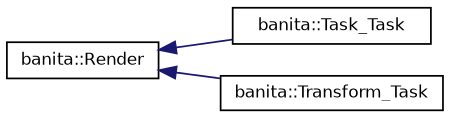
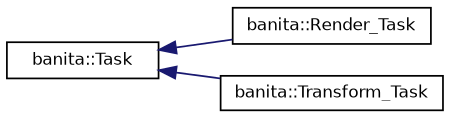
node "banita::Task_Task": label "banita::Task_Task" -> "banita::Render_Task"
node "banita::Render": label "banita::Render" -> "banita::Task"
